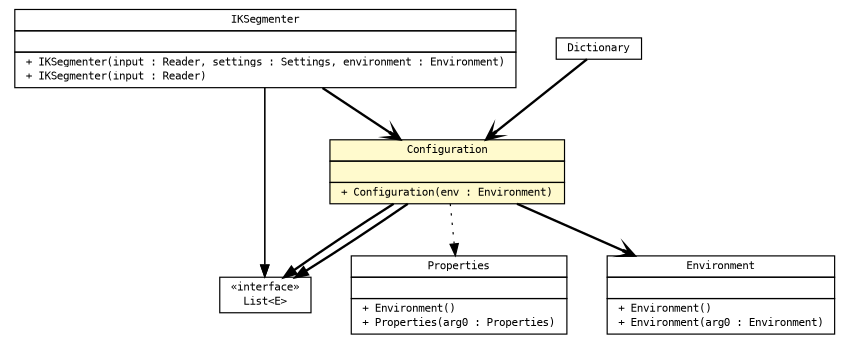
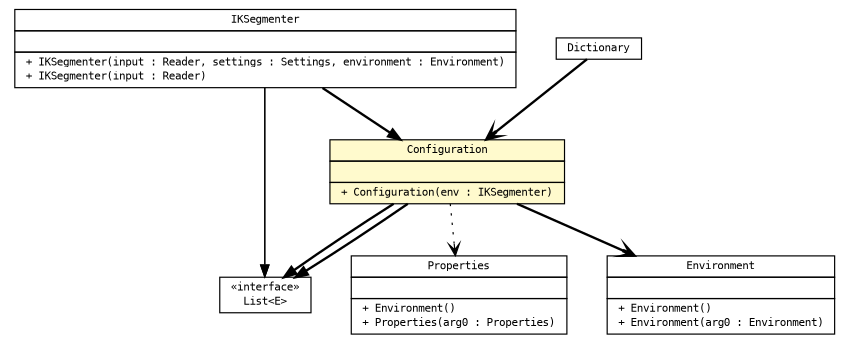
edge "IKSegmenter" -> "Configuration": arrowhead vee -> normal
node "Configuration": text "+ Configuration(env : Environment)" -> "+ Configuration(env : IKSegmenter)"
edge "Configuration" -> "Properties": arrowhead normal -> vee
